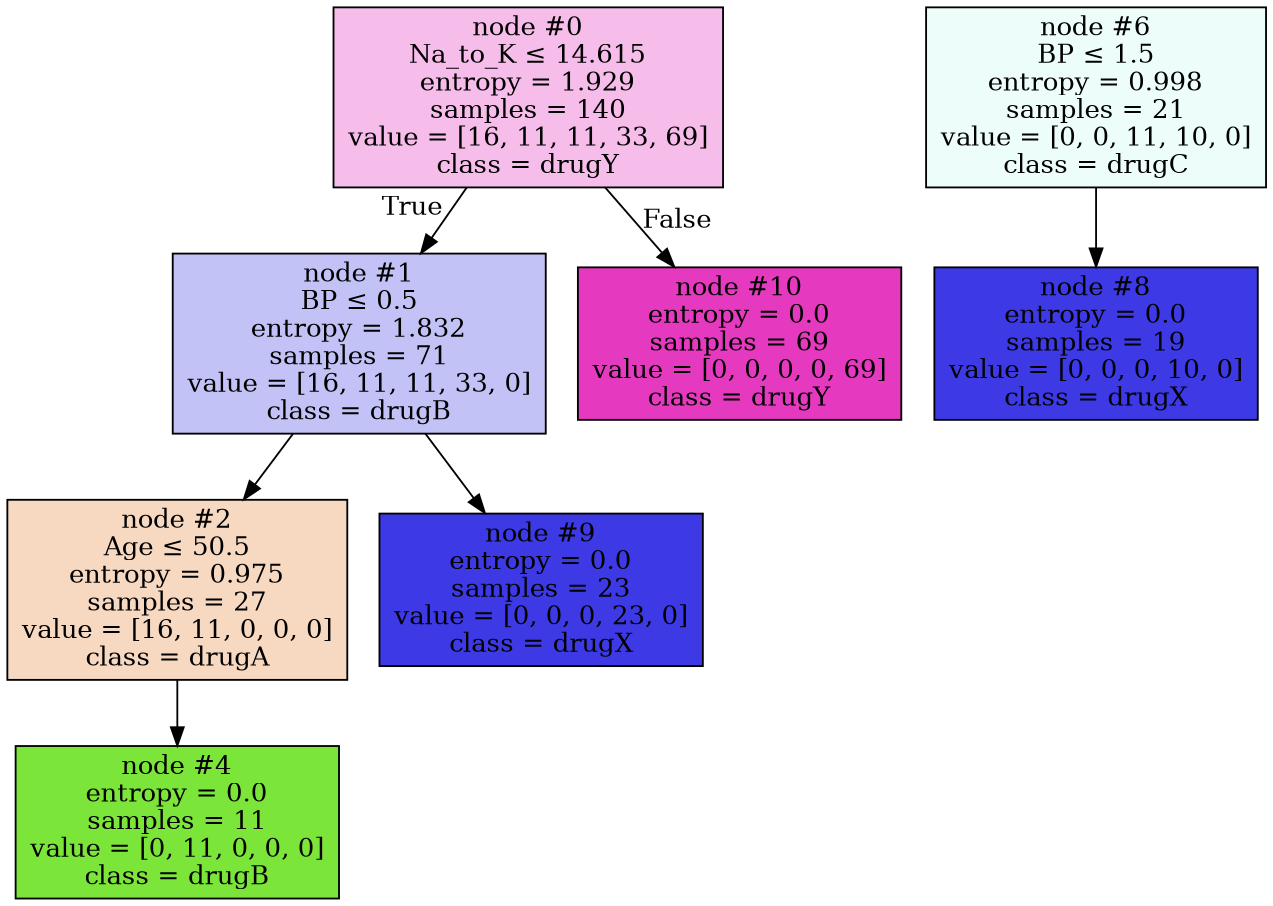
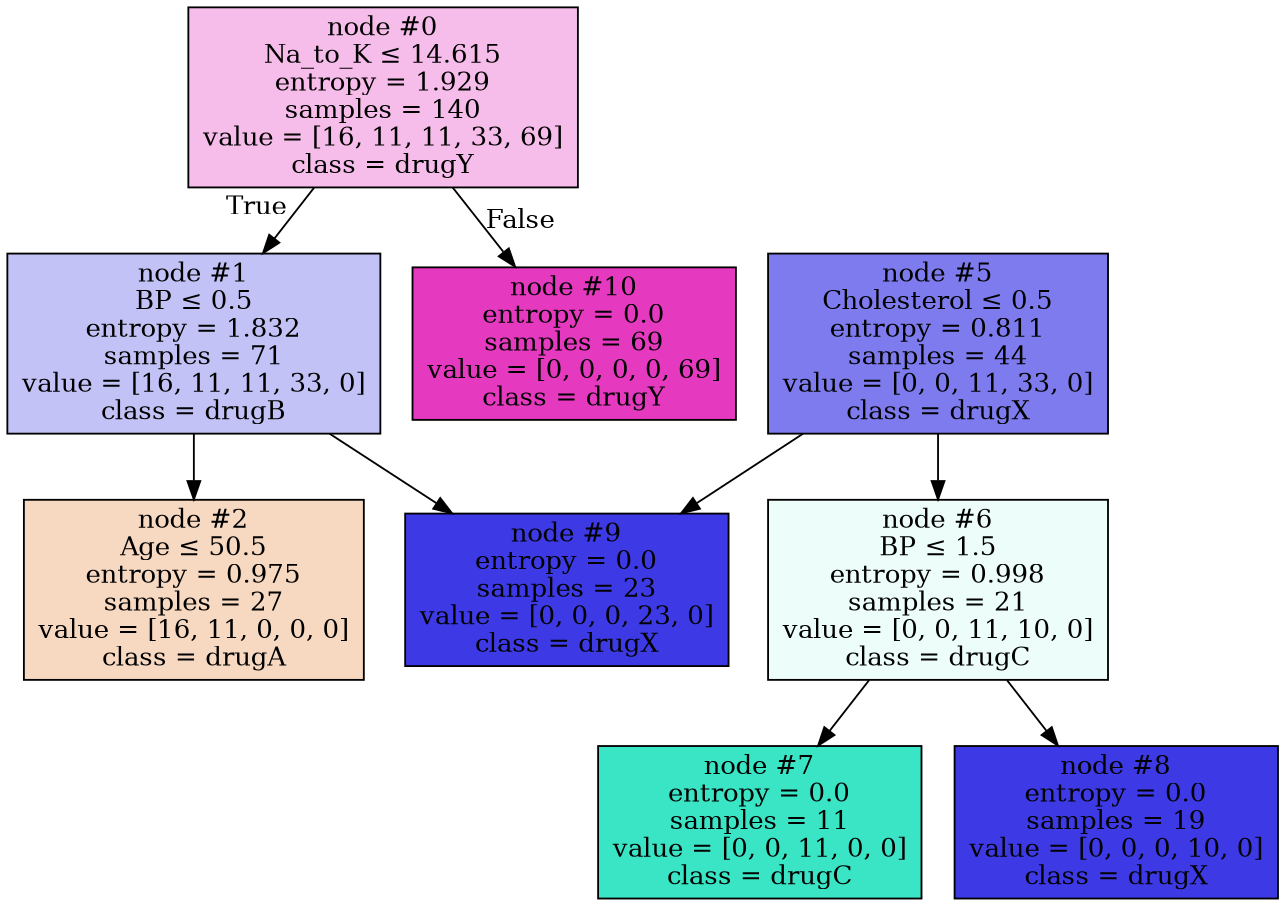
node "node #5": added
node "node #4": removed
node "node #7": added
